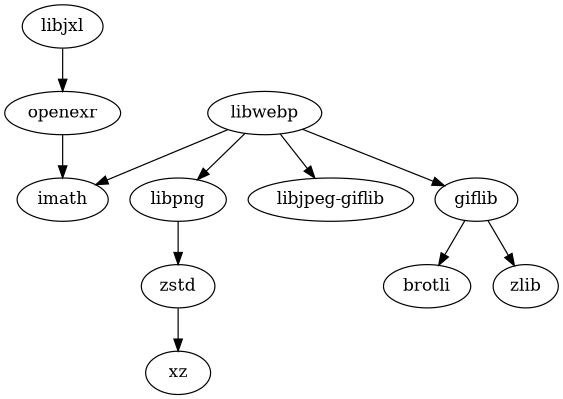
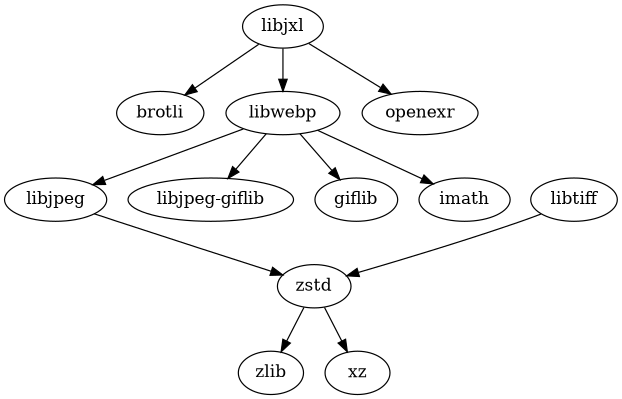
edge "libjxl" -> "libwebp": added
edge "openexr" -> "imath": removed
node "libpng": label "libpng" -> "libjpeg"
node "libtiff": added
edge "giflib" -> "brotli": now "libjxl" -> "brotli"
edge "giflib" -> "zlib": now "zstd" -> "zlib"
